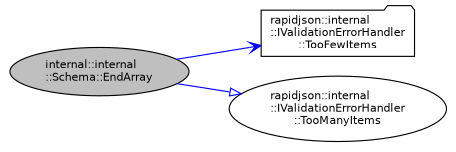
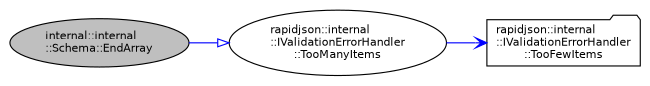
edge "internal::internal ::Schema::EndArray" -> "rapidjson::internal ::IValidationErrorHandler ::TooFewItems": now "rapidjson::internal ::IValidationErrorHandler ::TooManyItems" -> "rapidjson::internal ::IValidationErrorHandler ::TooFewItems"
